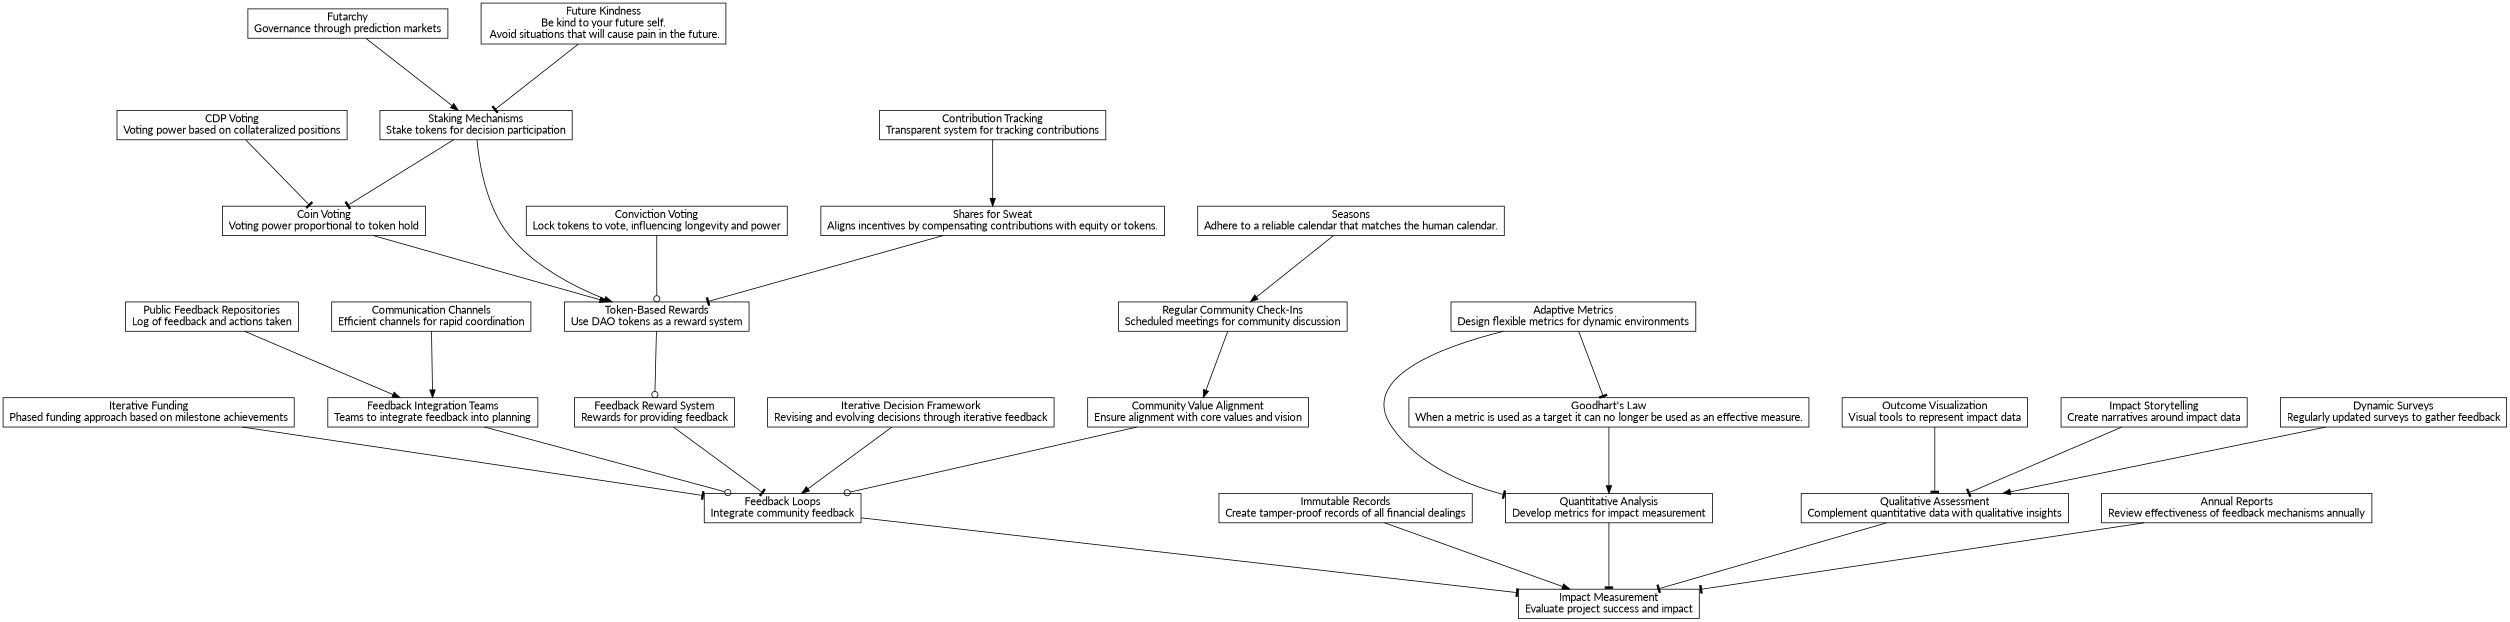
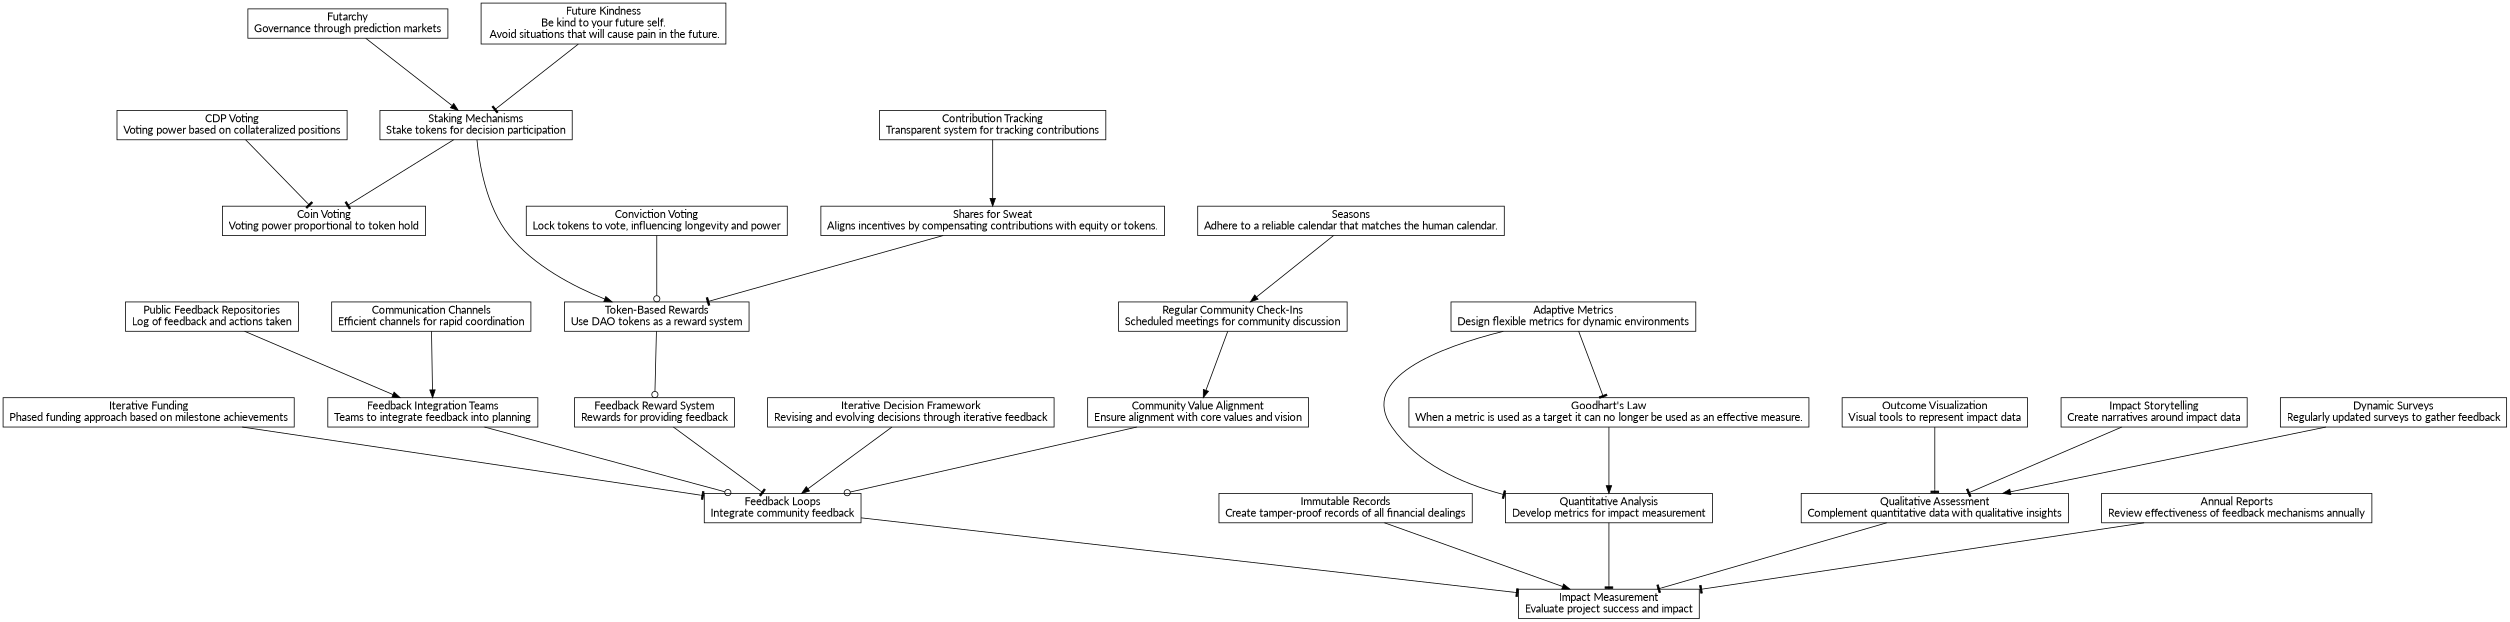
edge "Coin Voting Voting power proportional to token hold" -> "Token-Based Rewards Use DAO tokens as a reward system": removed
